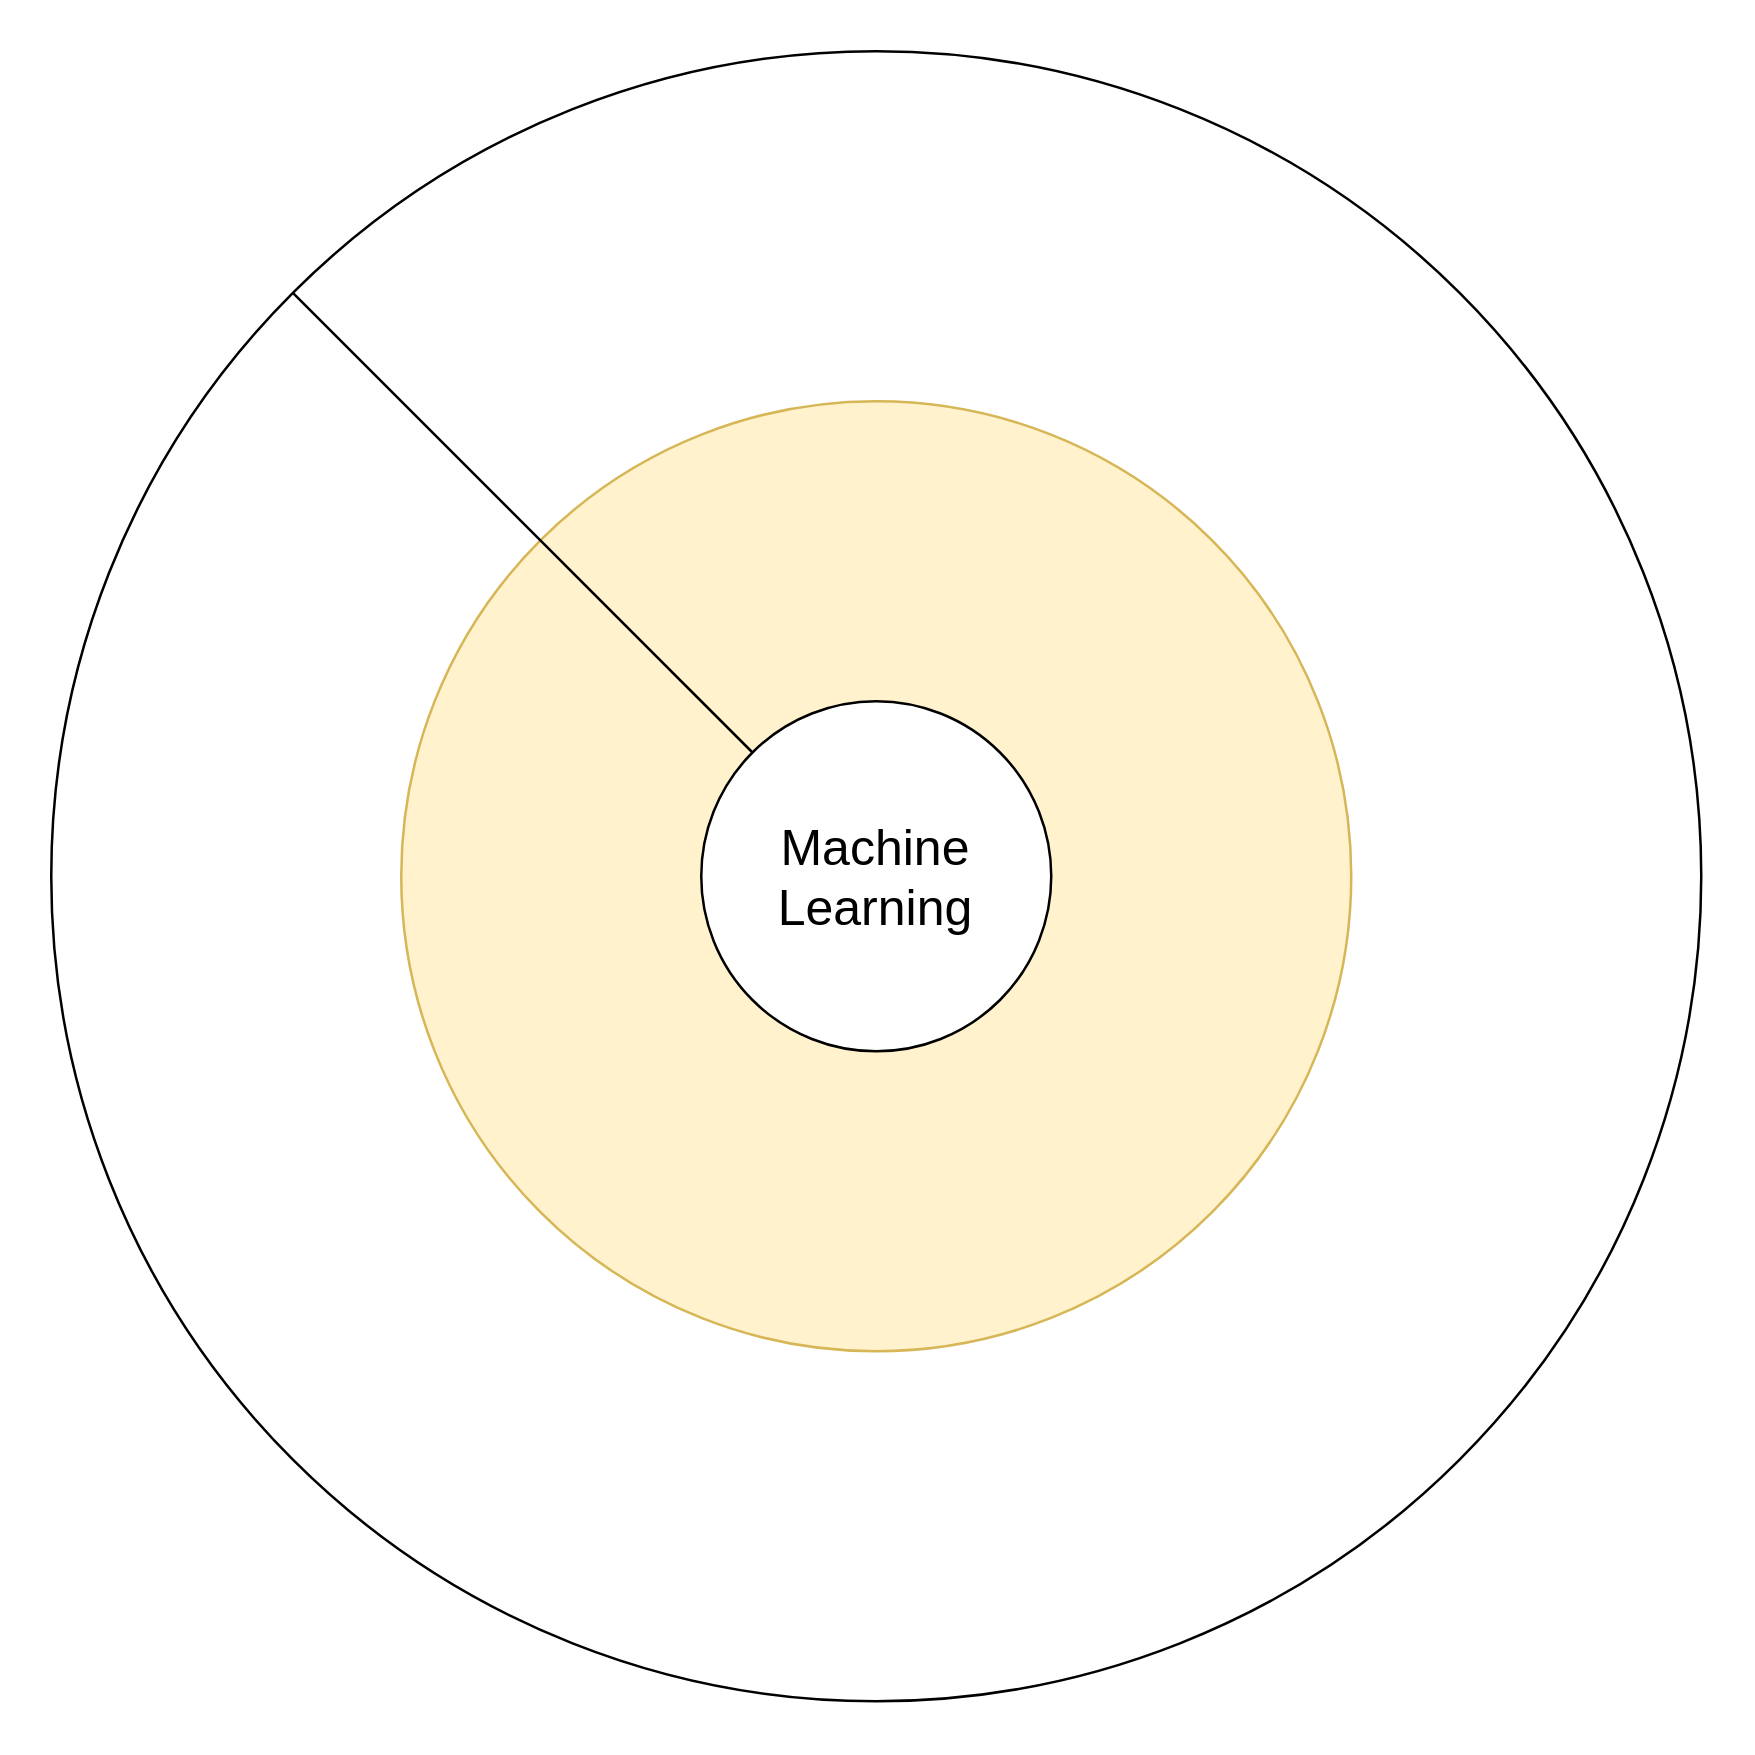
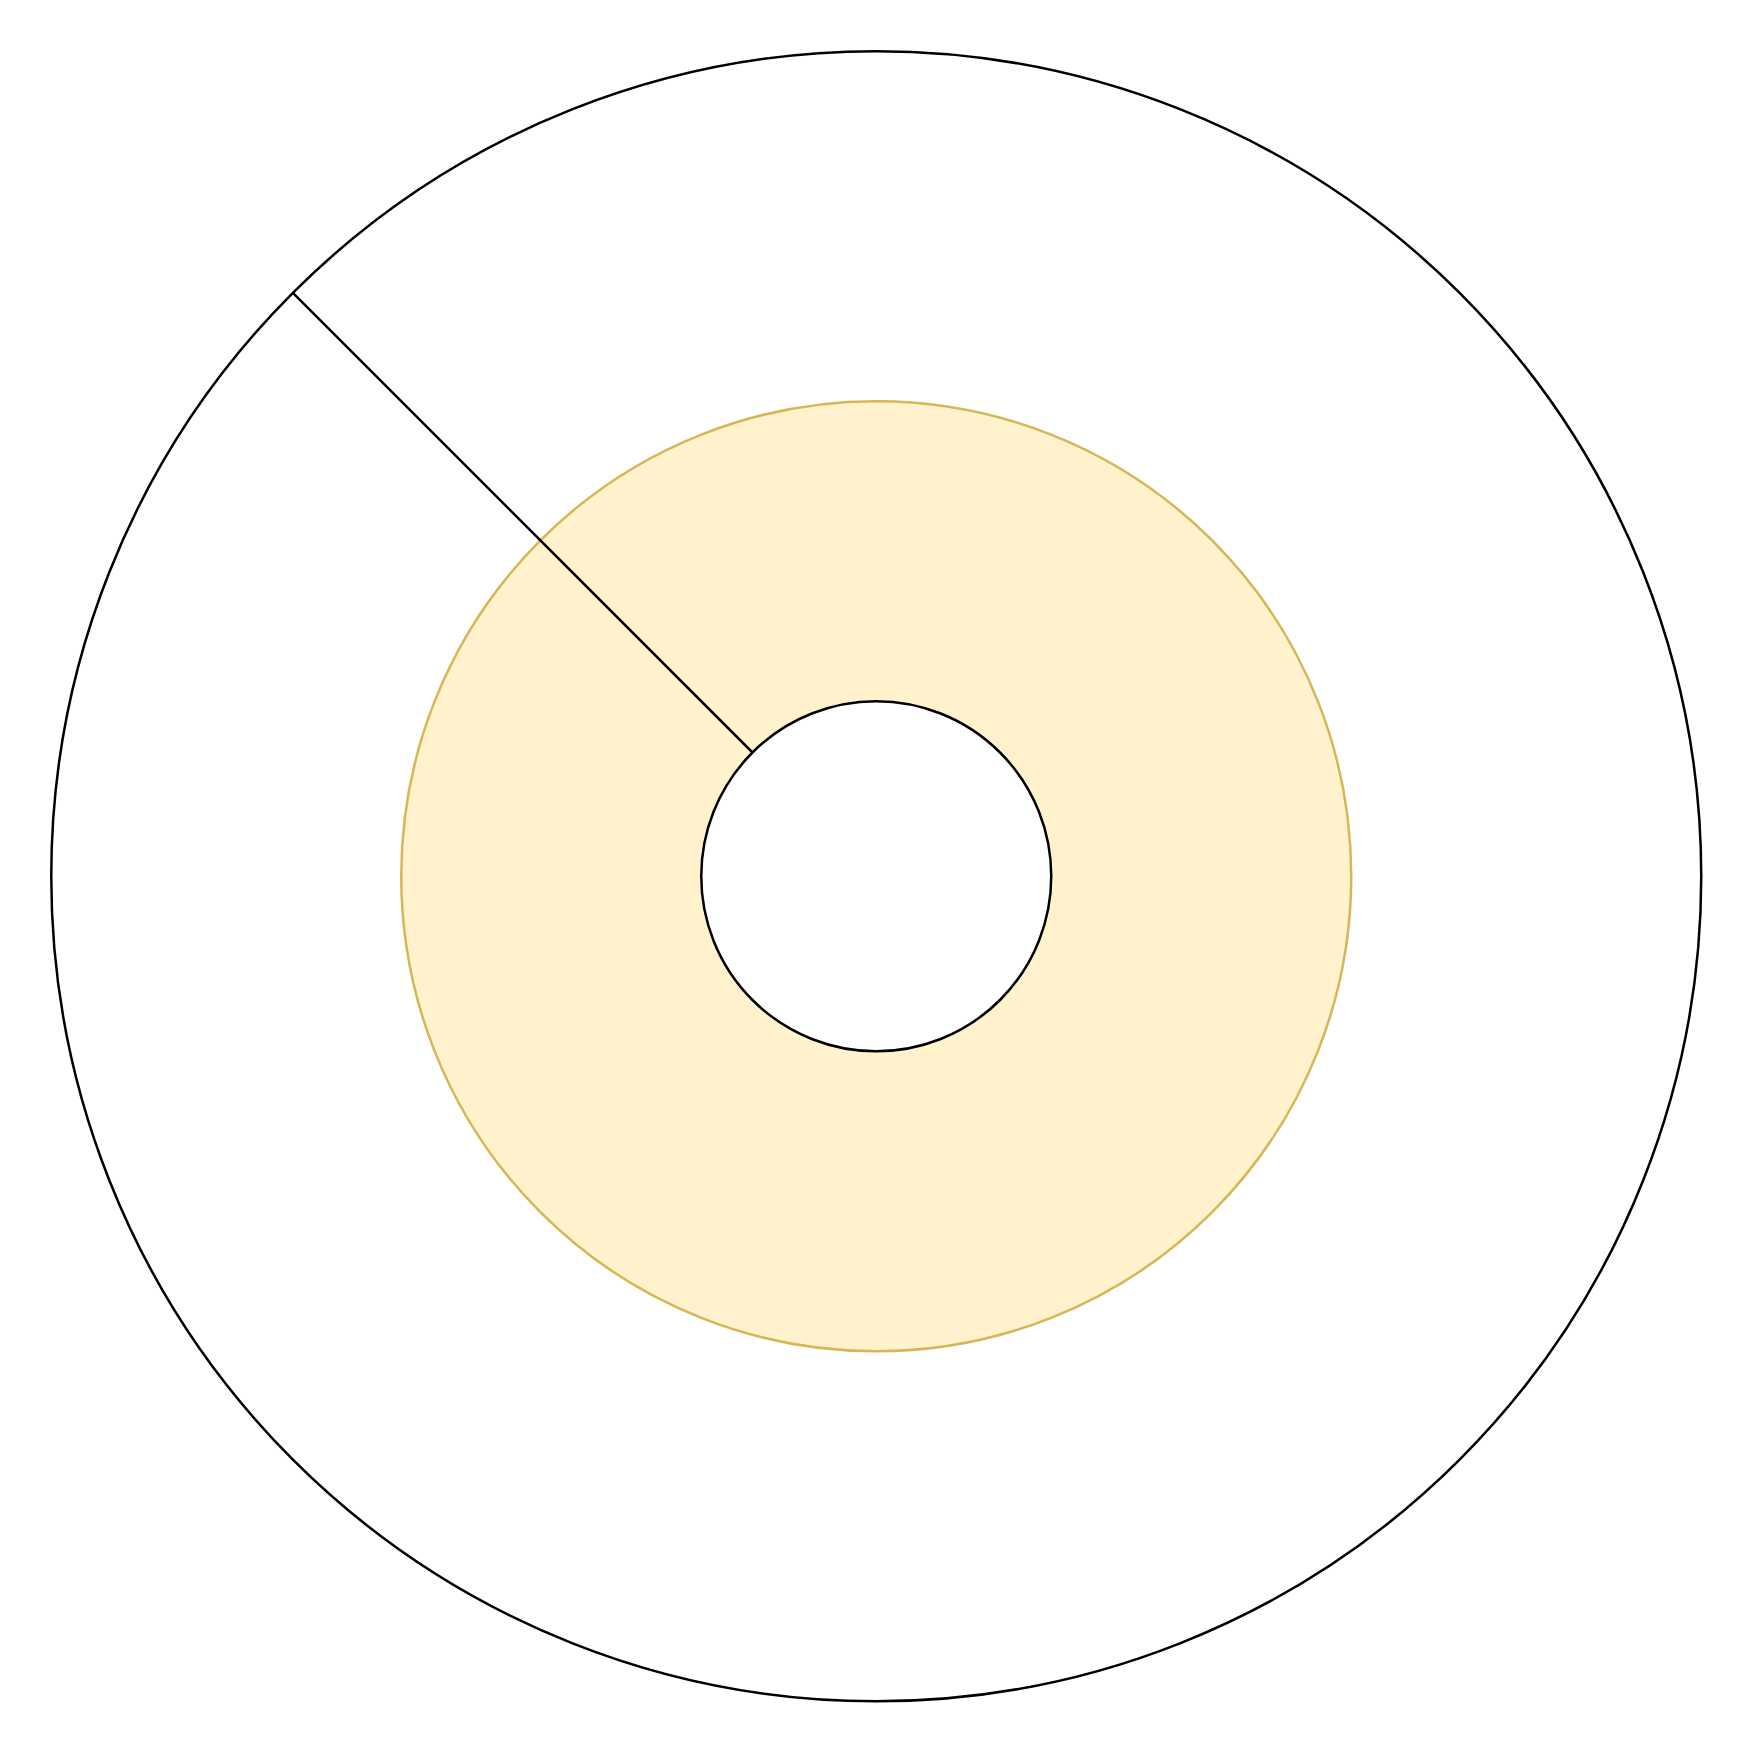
node "Machine Learning": removed
